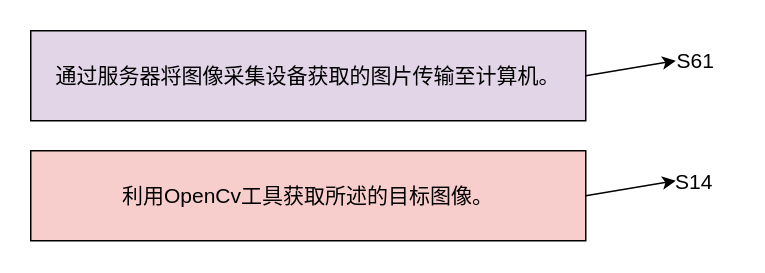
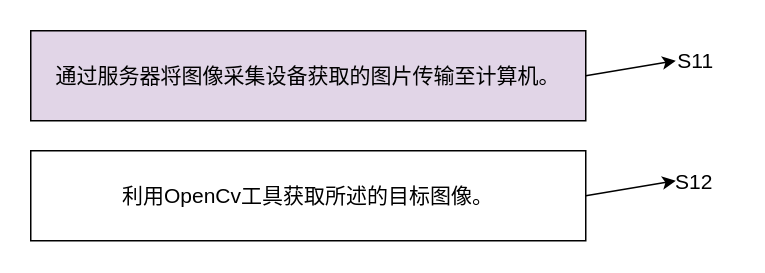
node "S61": label "S61" -> "S11"
node "S14": label "S14" -> "S12"
node "利用OpenCv工具获取所述的目标图像。": fillcolor #f8cecc -> #ffffff
